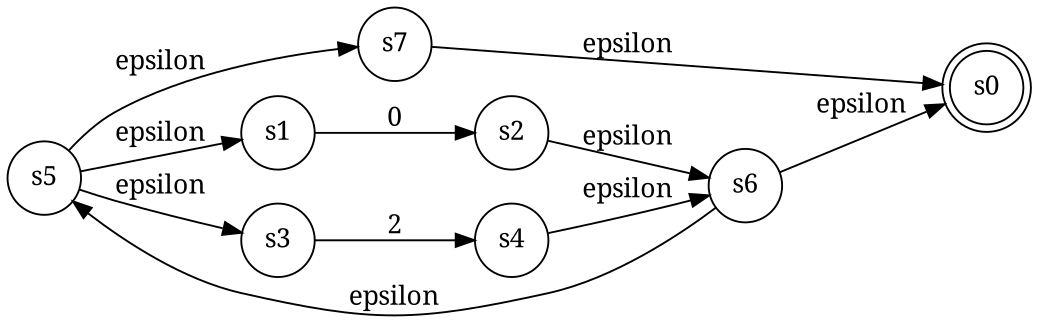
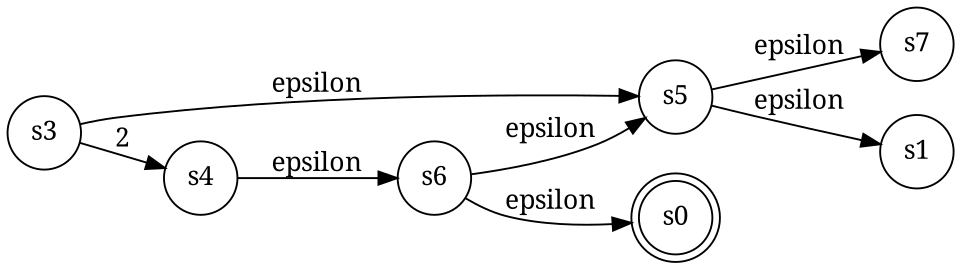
edge "s7" -> "s0": removed, label "epsilon"
node "s2": removed
edge "s5" -> "s3": reversed
